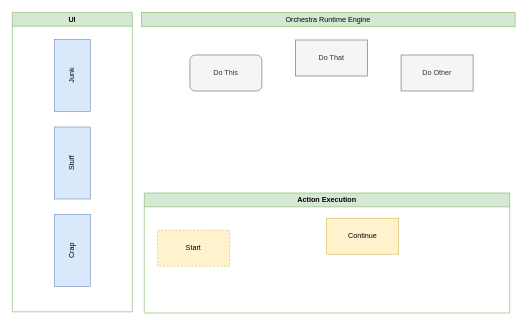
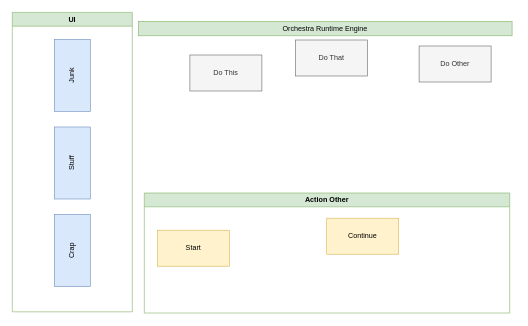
node "Orchestra Runtime Engine": moved (328, 20) -> (325, 29)
node "Do This": shape rounded rectangle -> rectangle
node "Do Other": moved (437, 73) -> (455, 64)
node "Action Execution": label "Action Execution" -> "Action Other"
node "Start": style dashed -> solid
